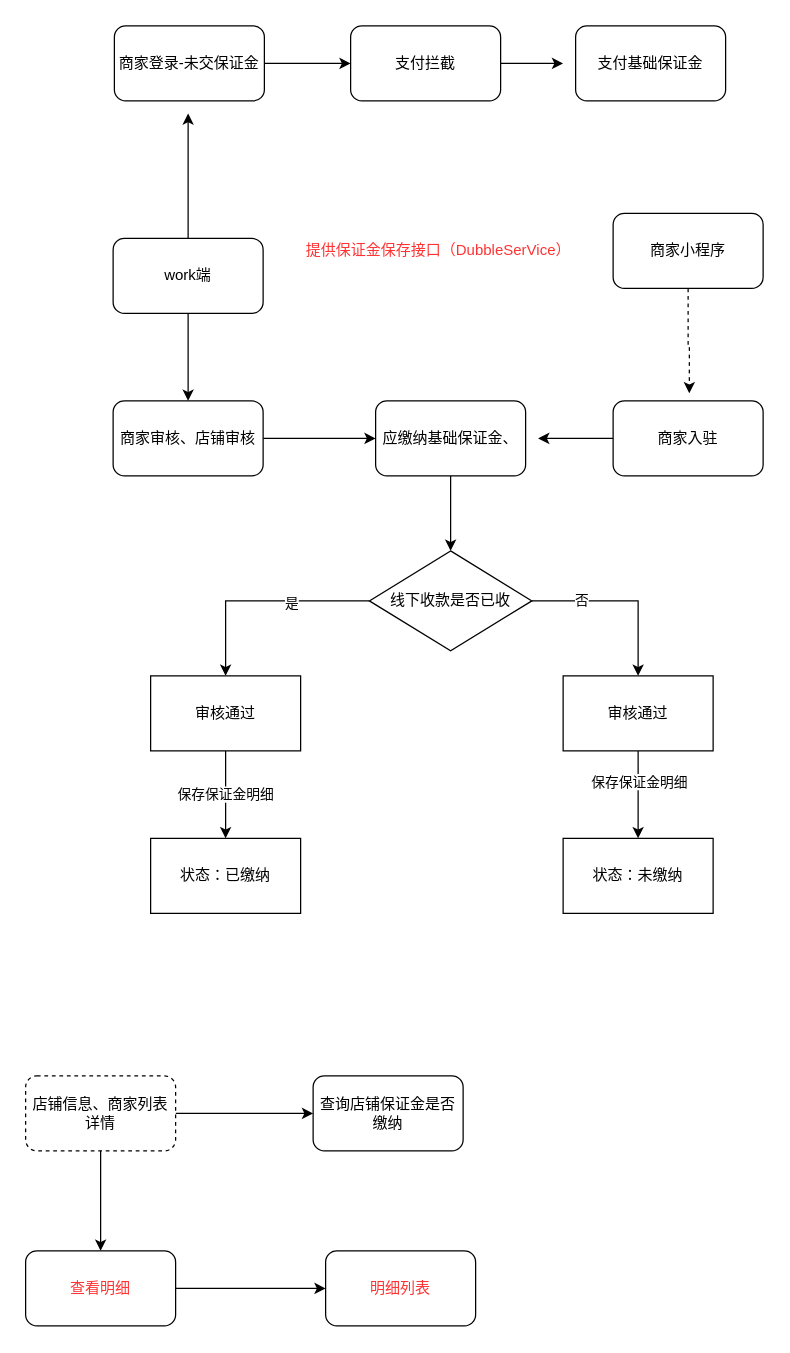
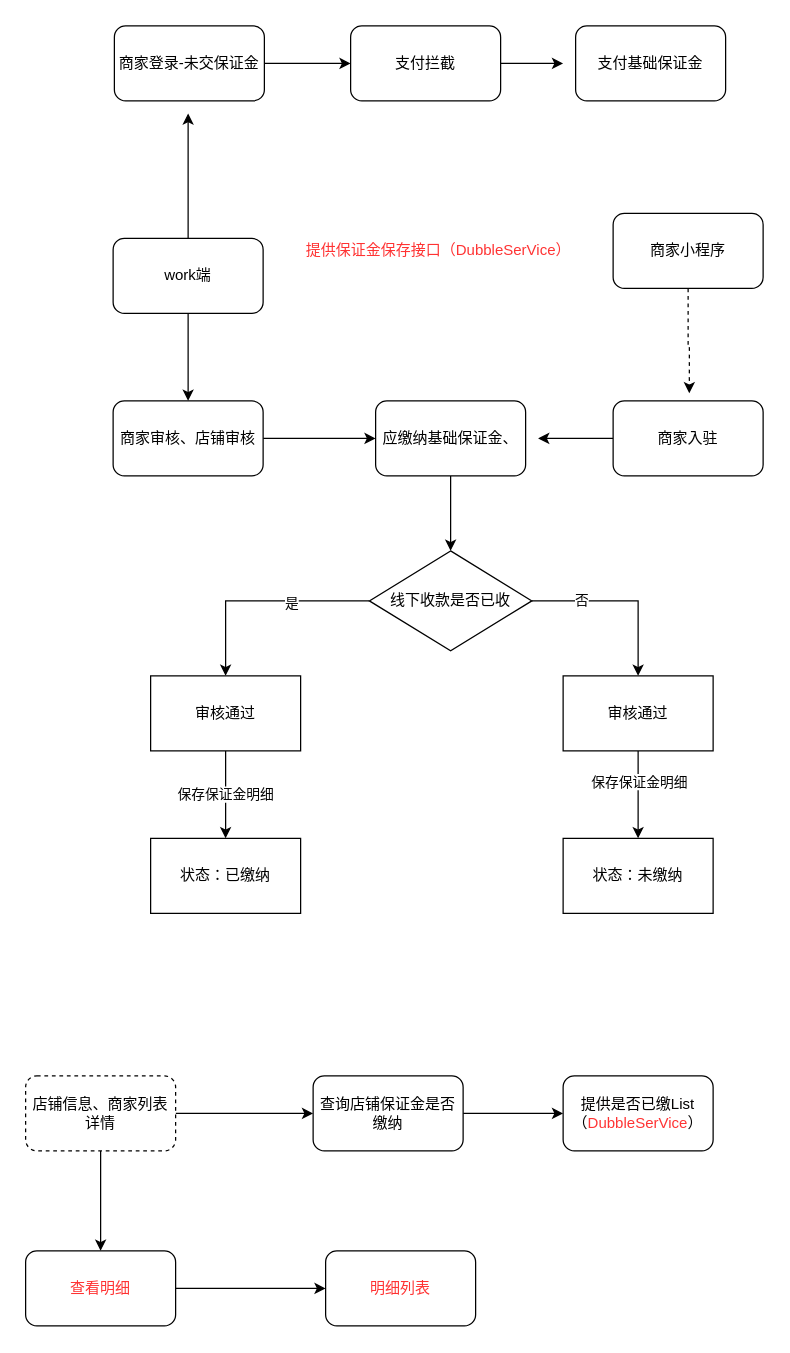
edge "查询店铺保证金是否缴纳" -> "提供是否已缴List（DubbleSerVice）": added
node "提供是否已缴List（DubbleSerVice）": added
